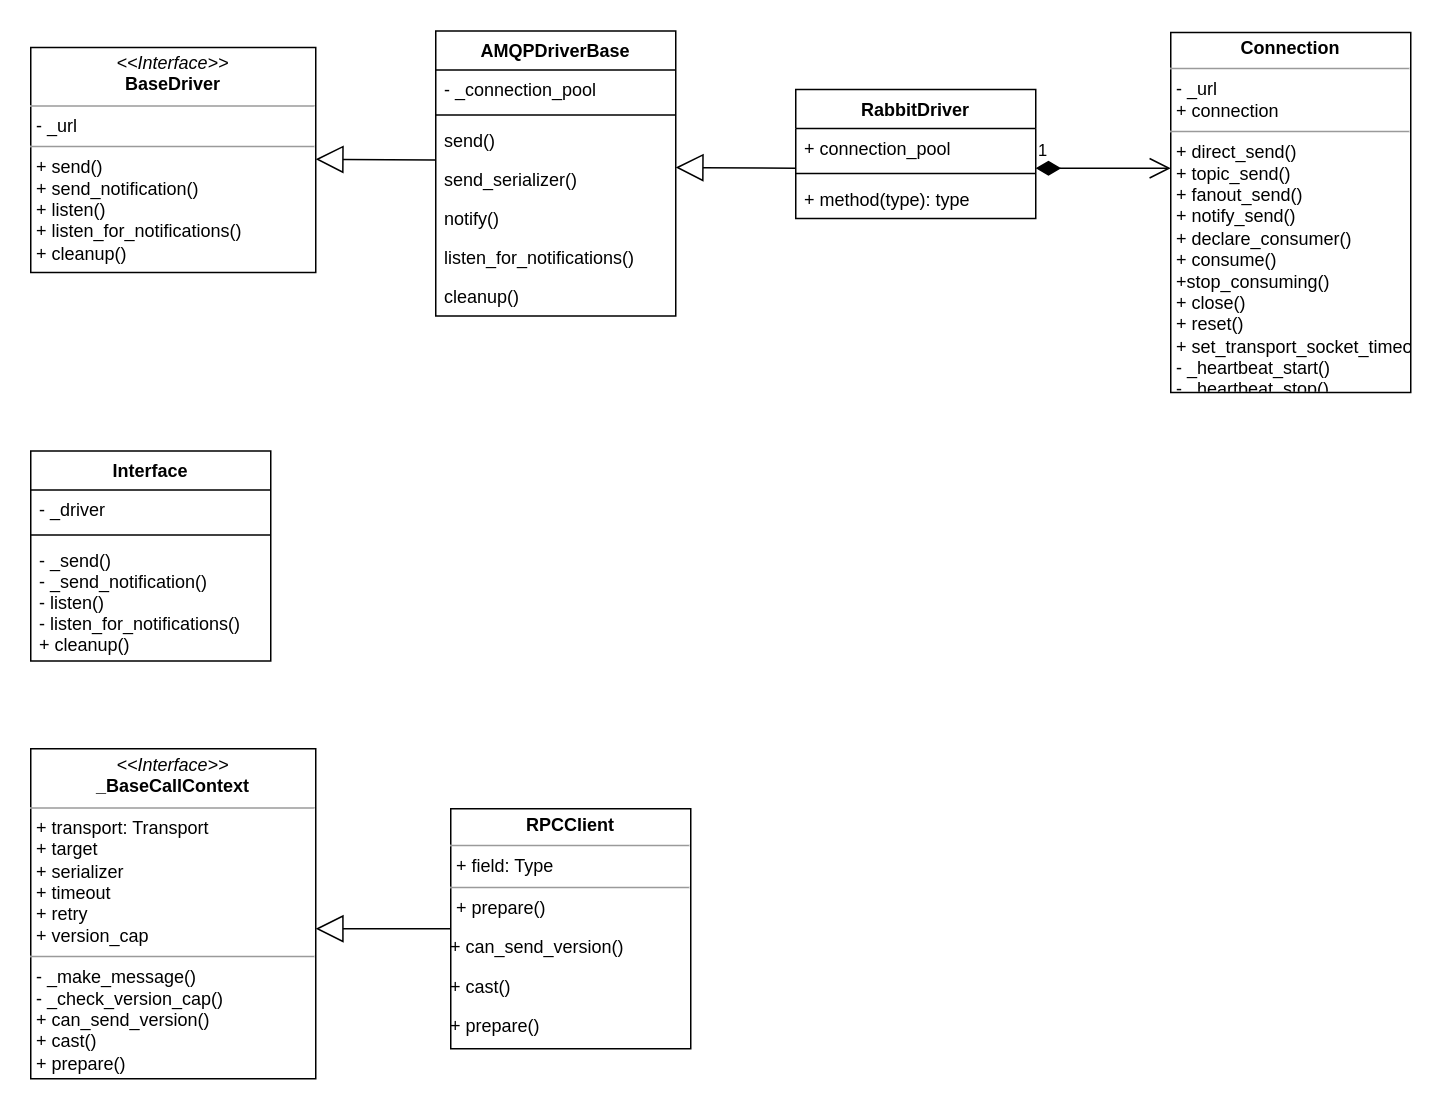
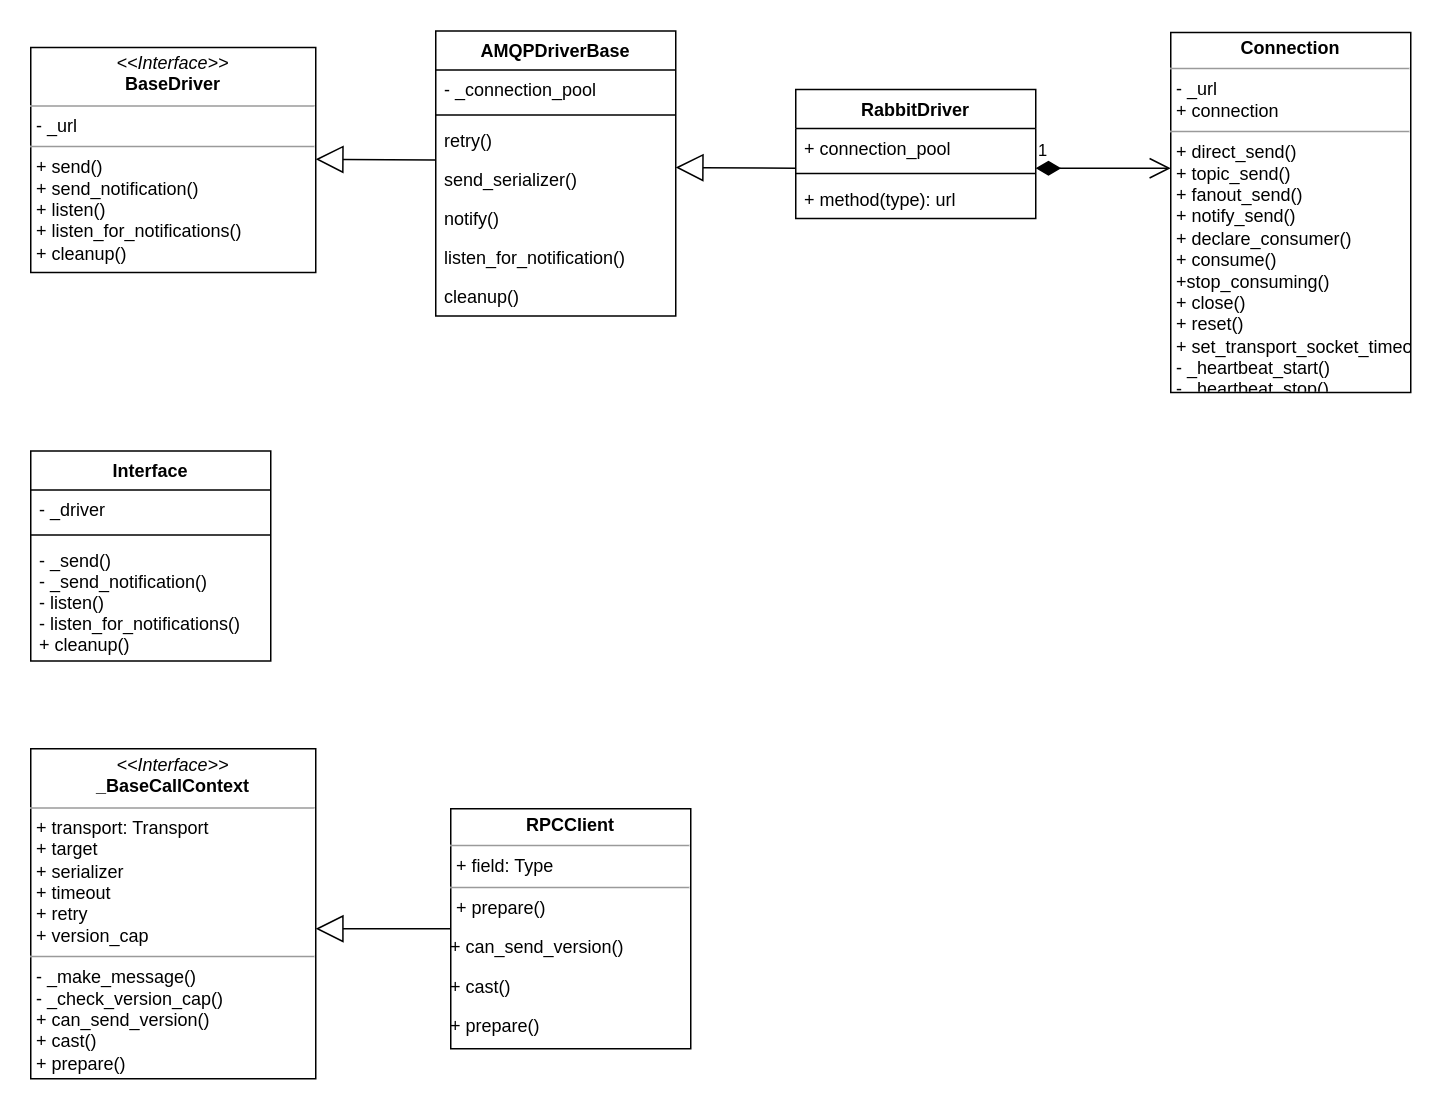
node "send()": label "send()" -> "retry()"
node "+ method(type): type": label "+ method(type): type" -> "+ method(type): url"
node "listen_for_notifications()": label "listen_for_notifications()" -> "listen_for_notification()"
